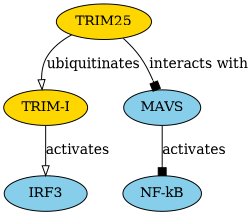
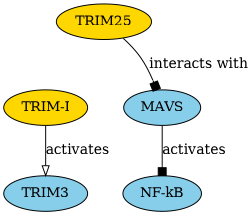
edge "TRIM25" -> "TRIM-I": removed, label "ubiquitinates"
node "IRF3": label "IRF3" -> "TRIM3"
